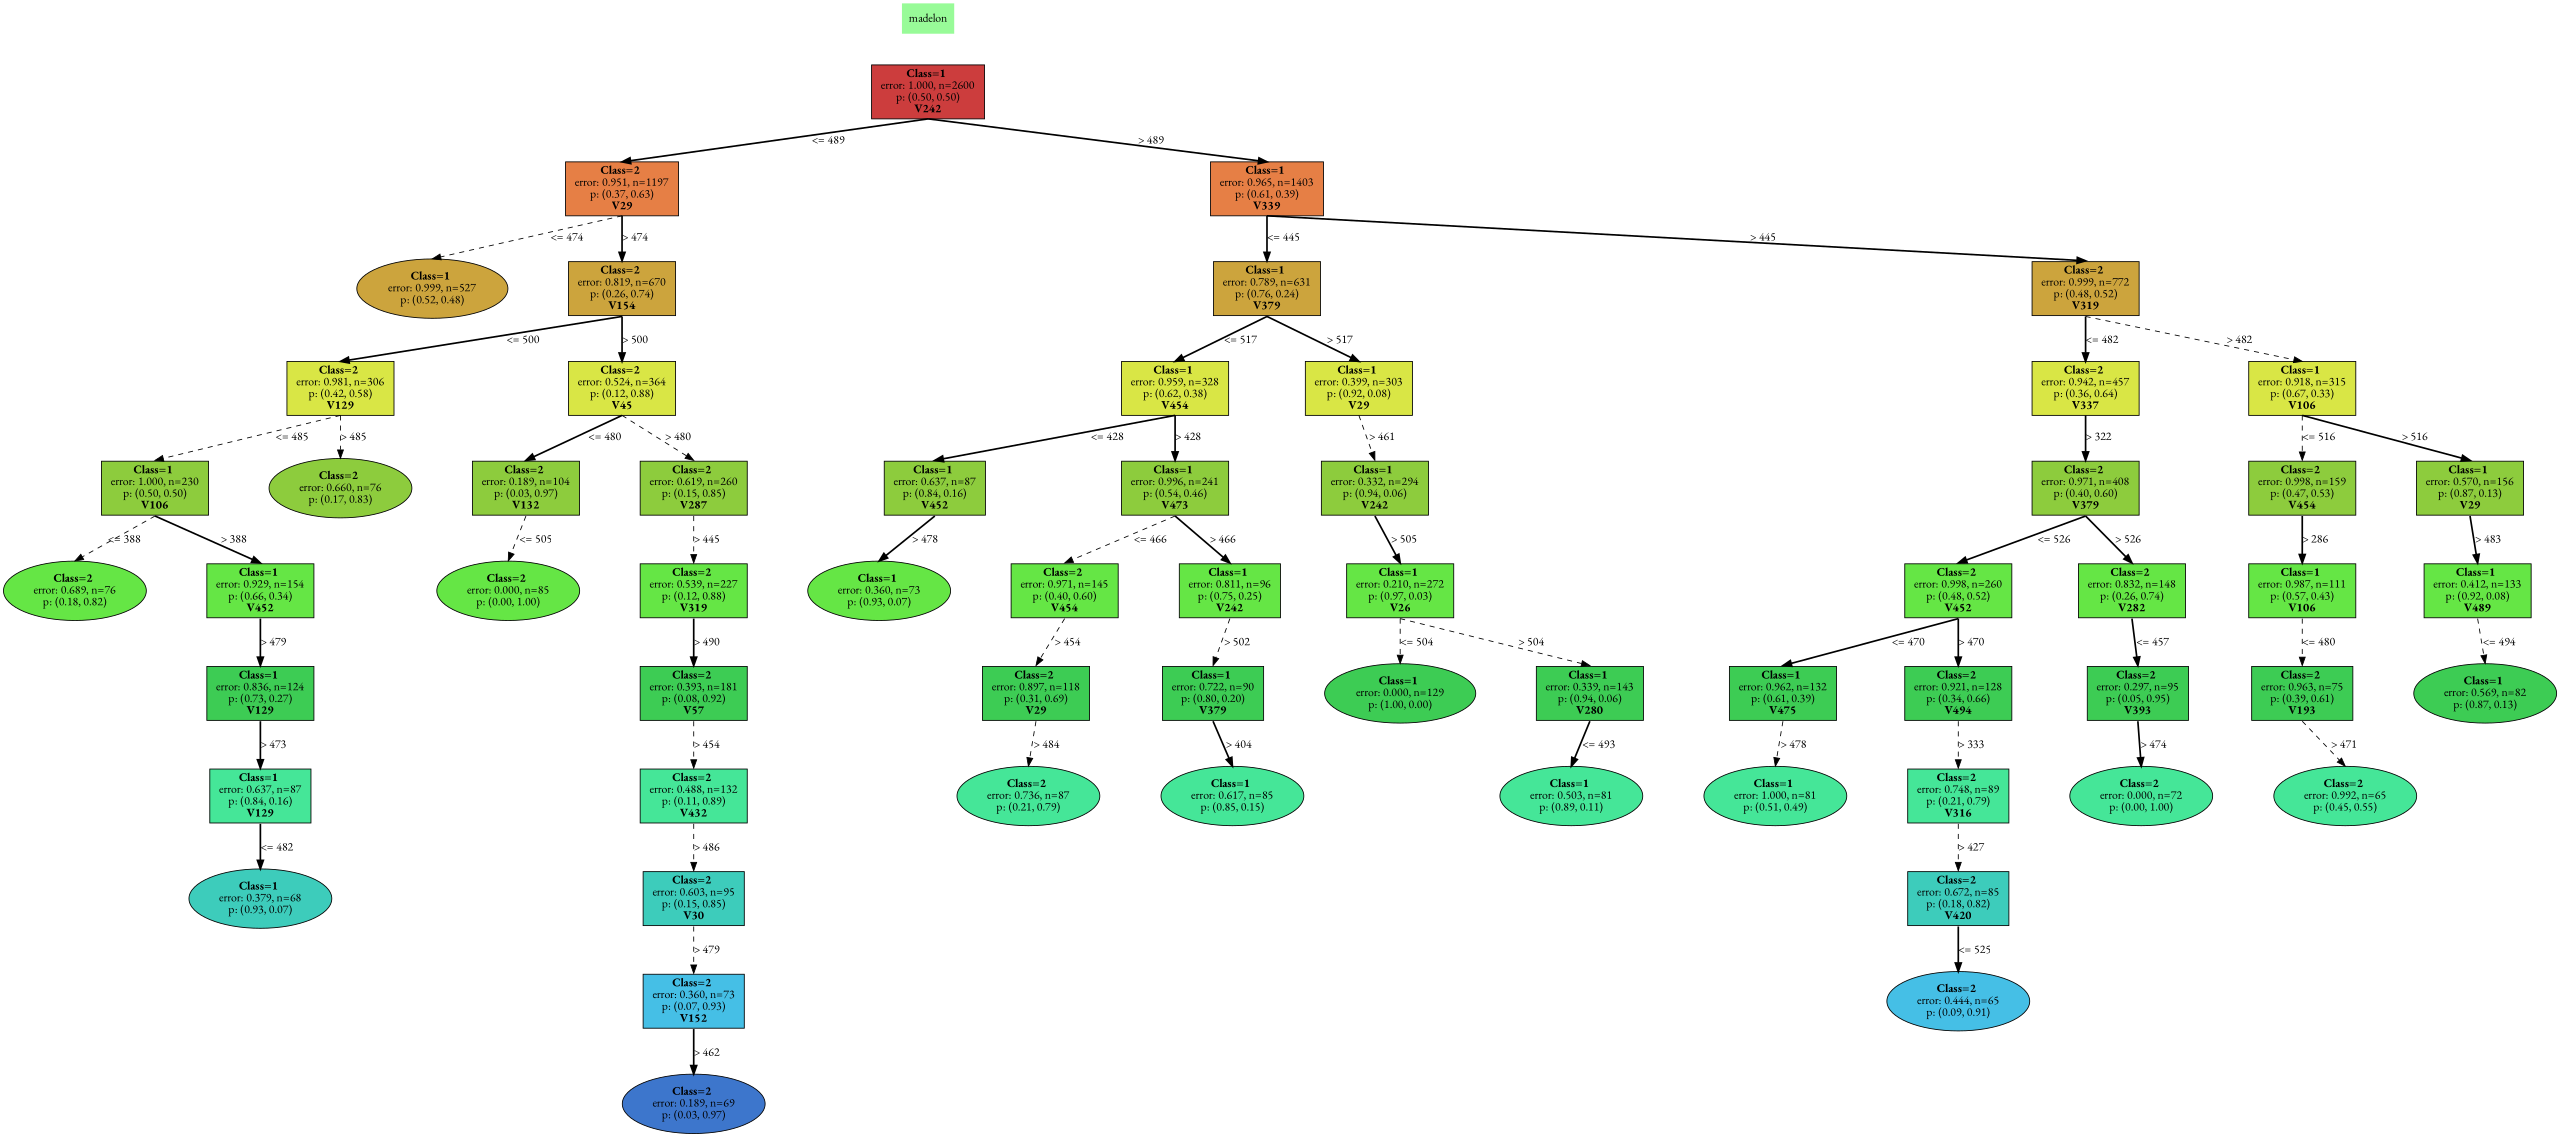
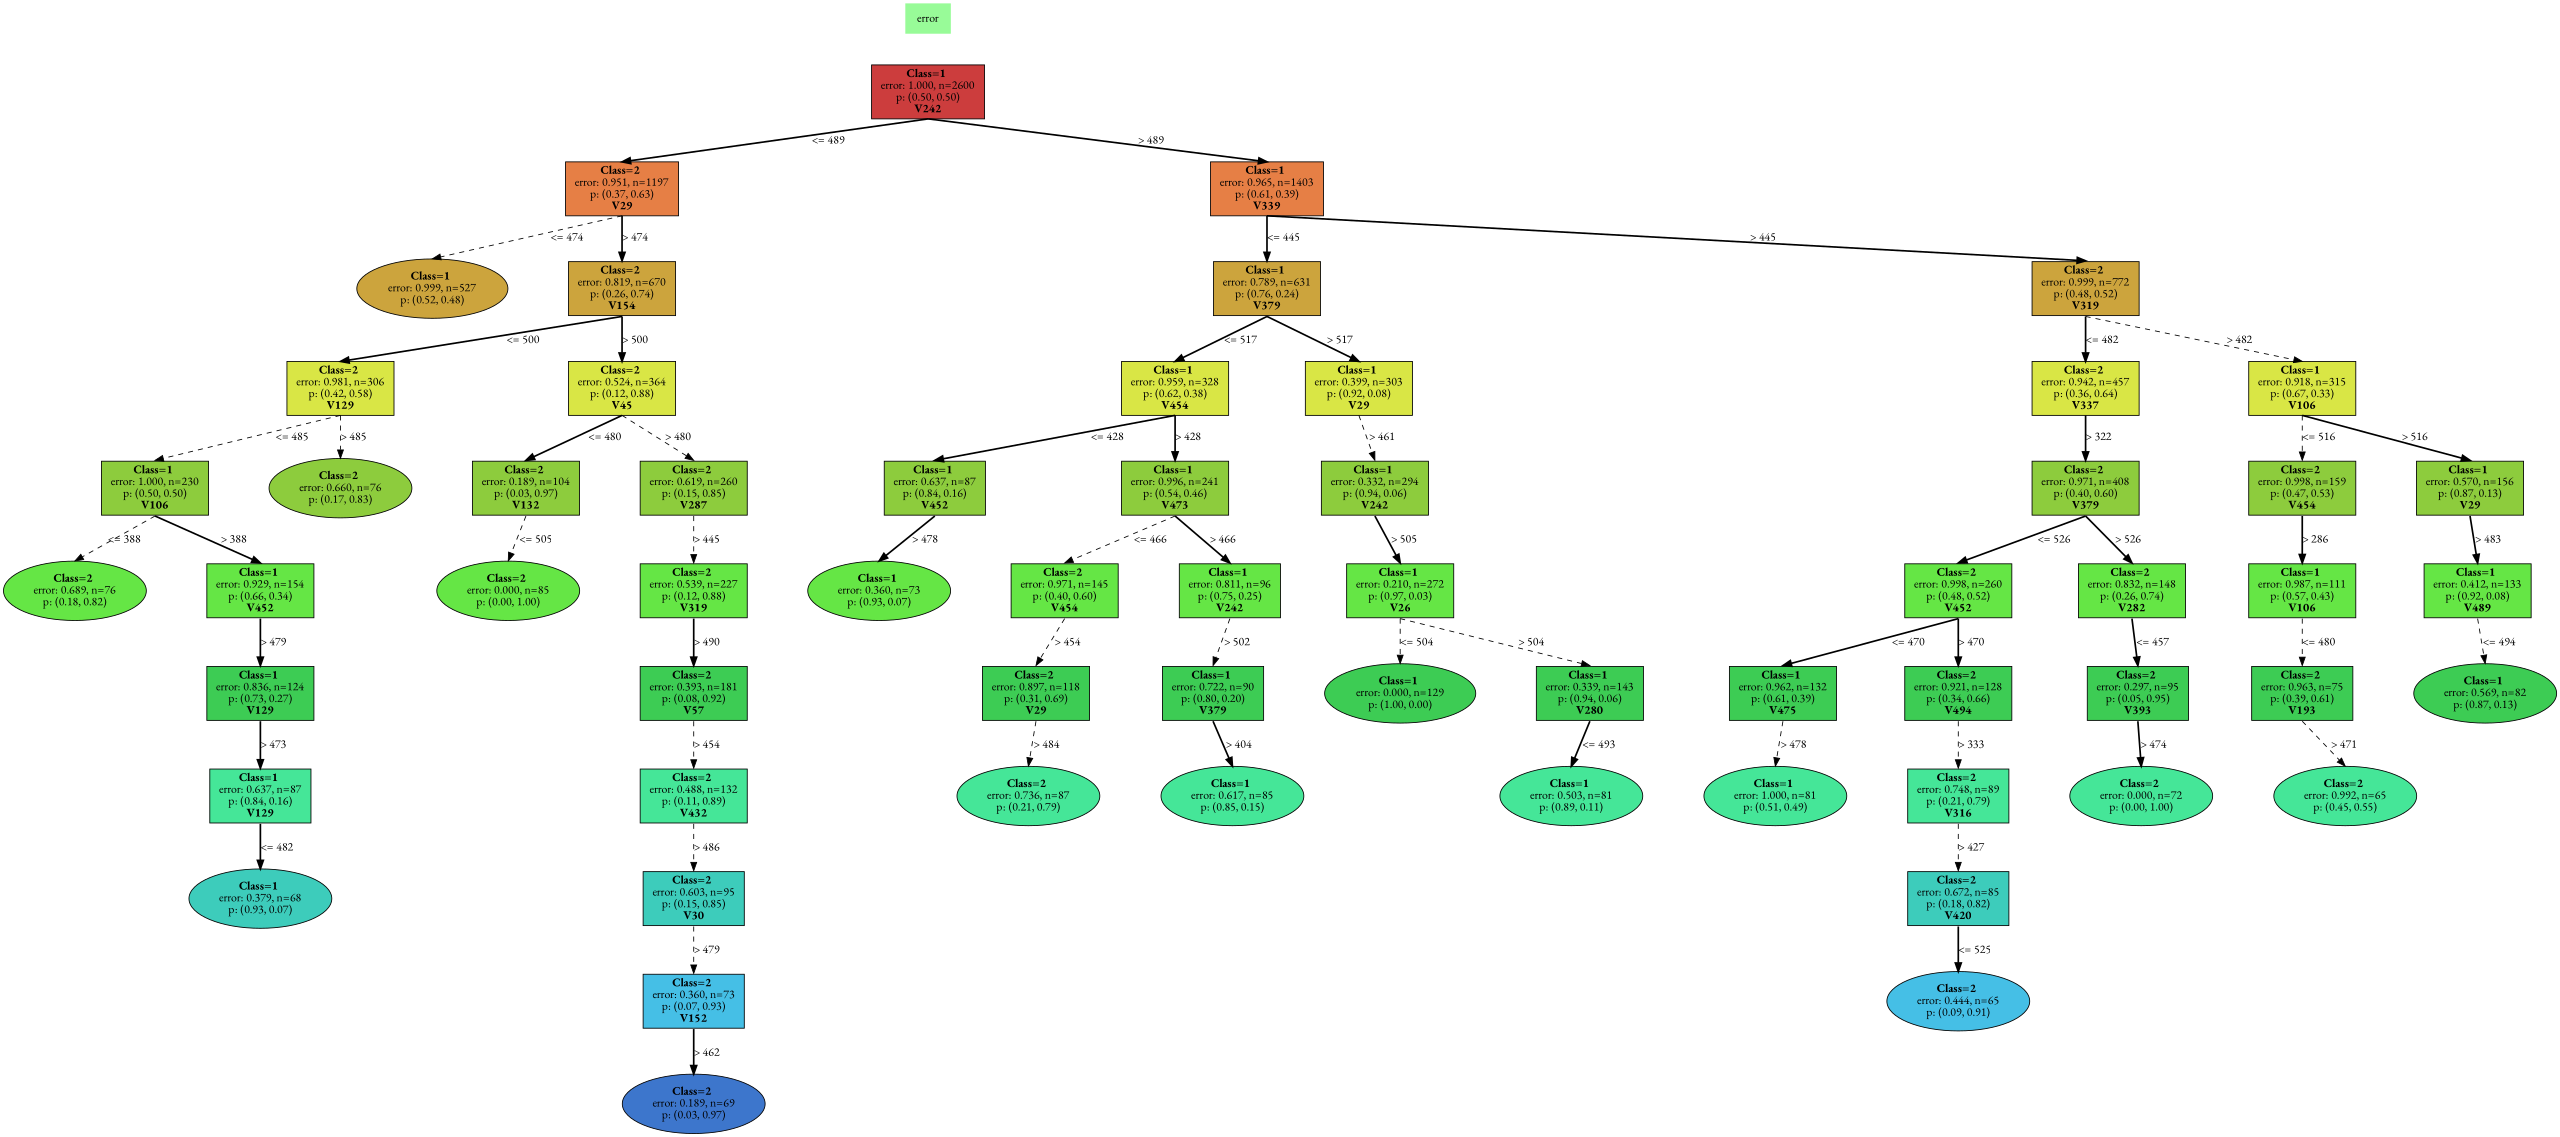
node "madelon": label "madelon" -> "error"
